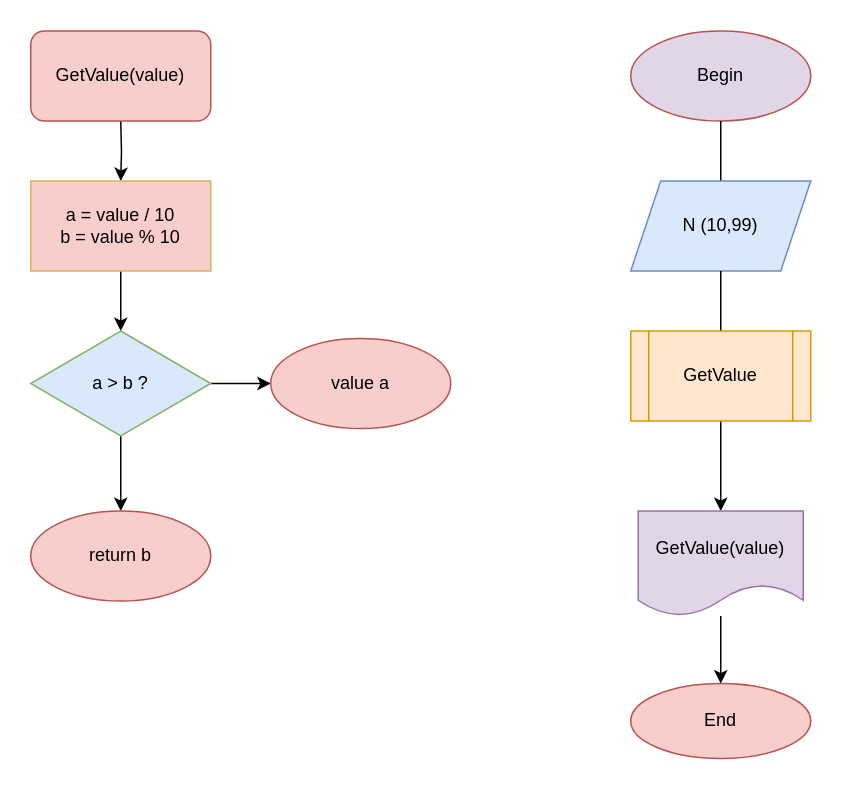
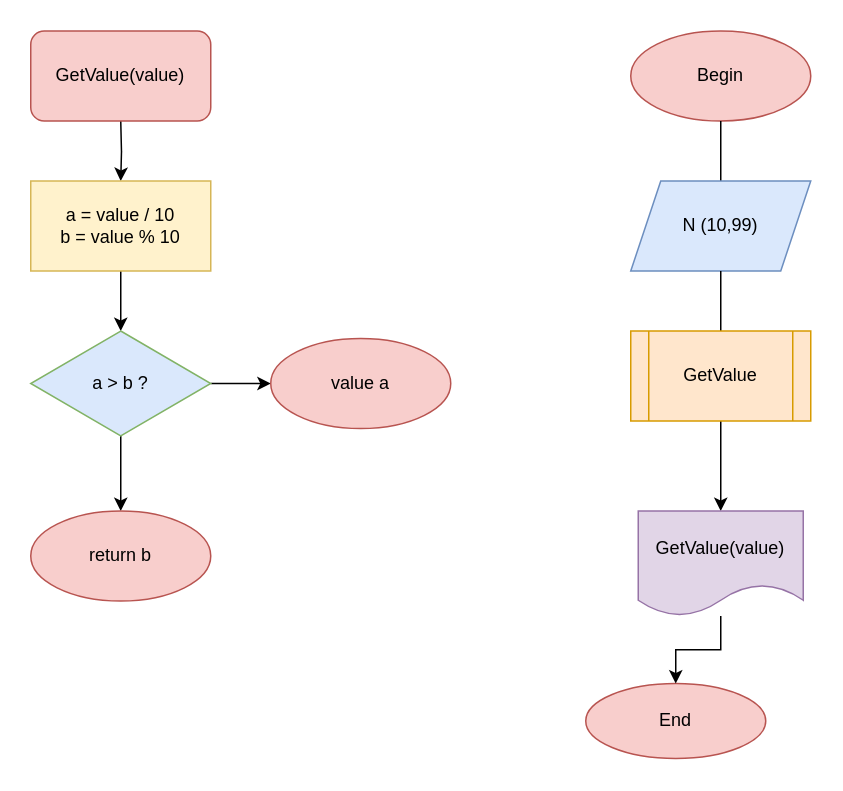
node "Begin": fillcolor #e1d5e7 -> #f8cecc
node "a = value / 10 b = value % 10": fillcolor #f8cecc -> #fff2cc
node "End": moved (721, 721) -> (676, 721)
